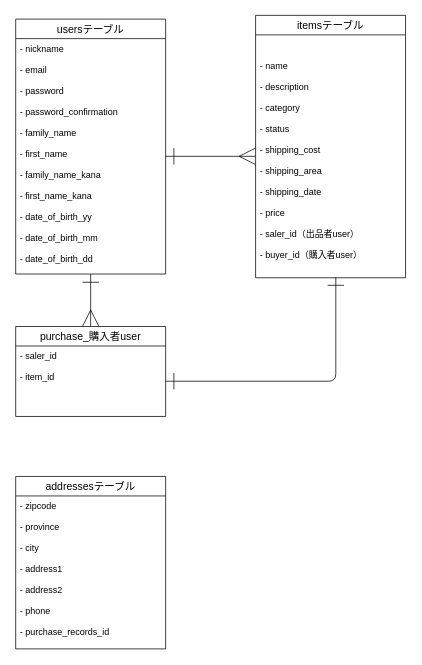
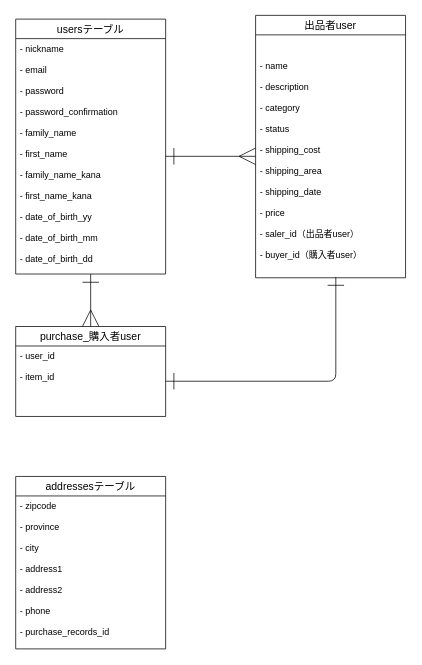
node "itemsテーブル": label "itemsテーブル" -> "出品者user"
node "- saler_id - item_id": label "- saler_id - item_id" -> "- user_id - item_id"
